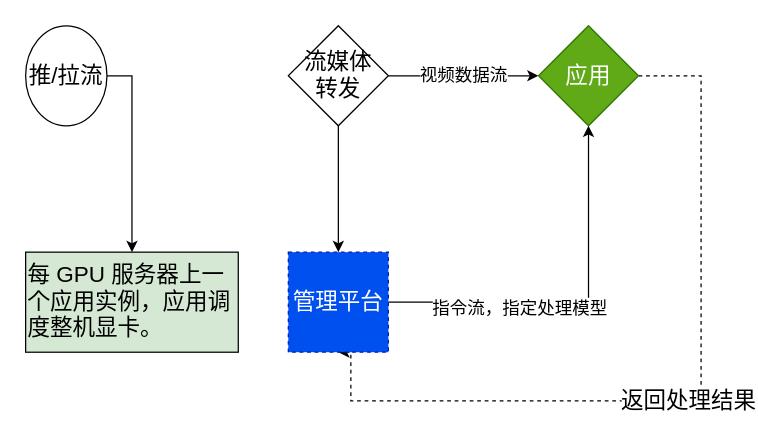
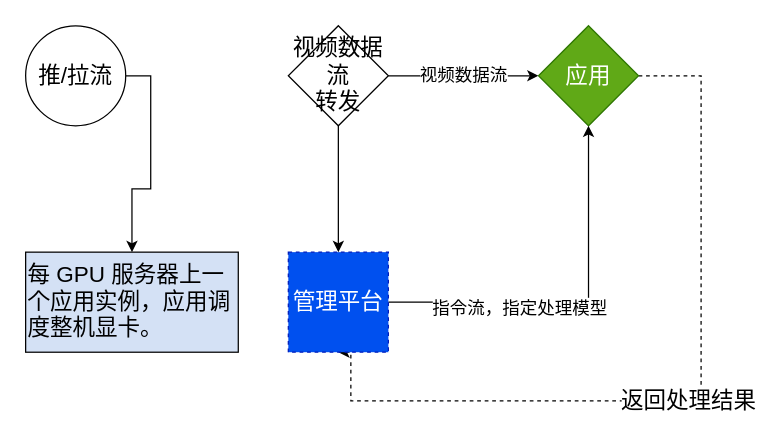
node "推/拉流": size 81x100 -> 100x100
node "流媒体 转发": label "流媒体 转发" -> "视频数据流 转发"
node "每 GPU 服务器上一个应用实例，应用调度整机显卡。": fillcolor #d5e8d4 -> #d4e1f5
